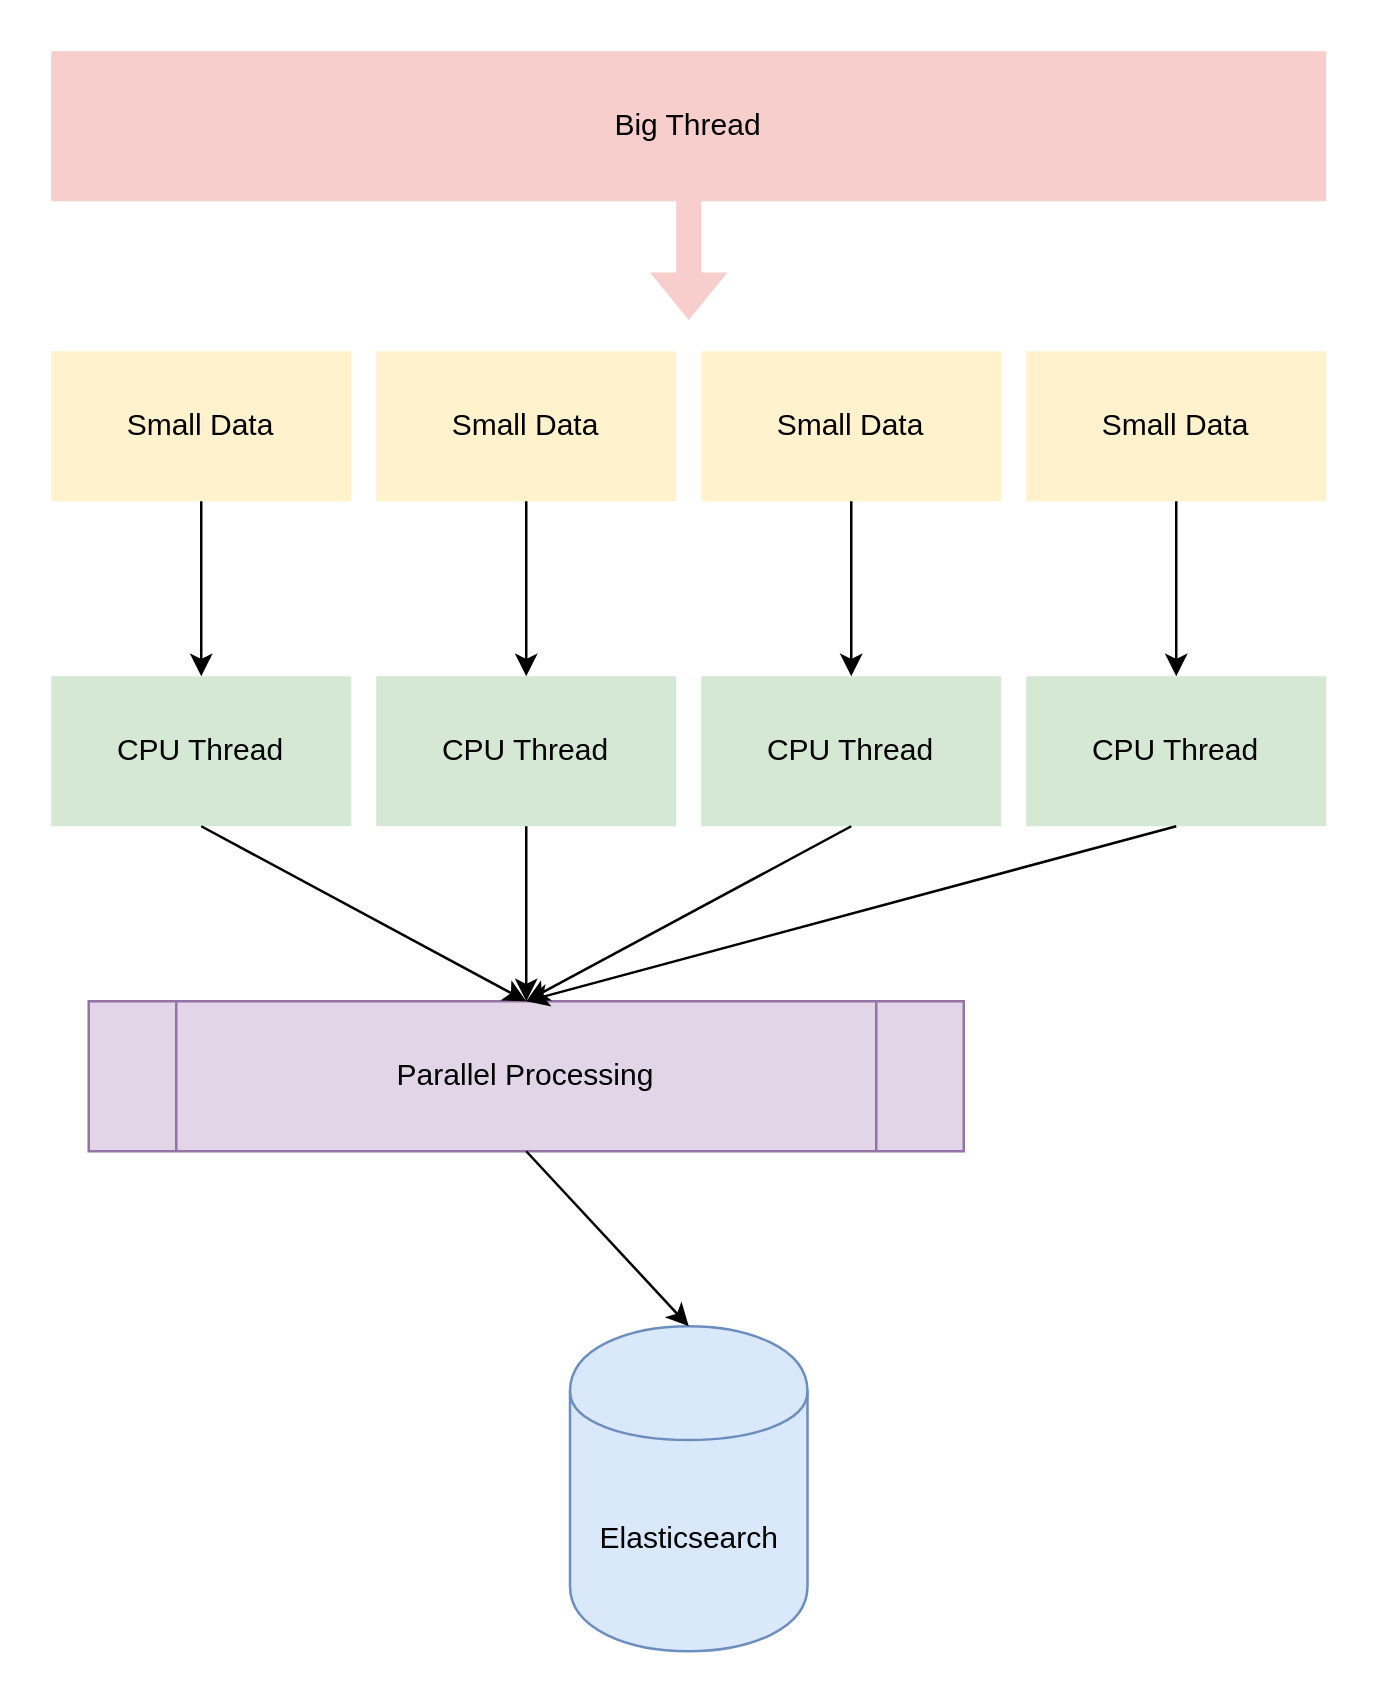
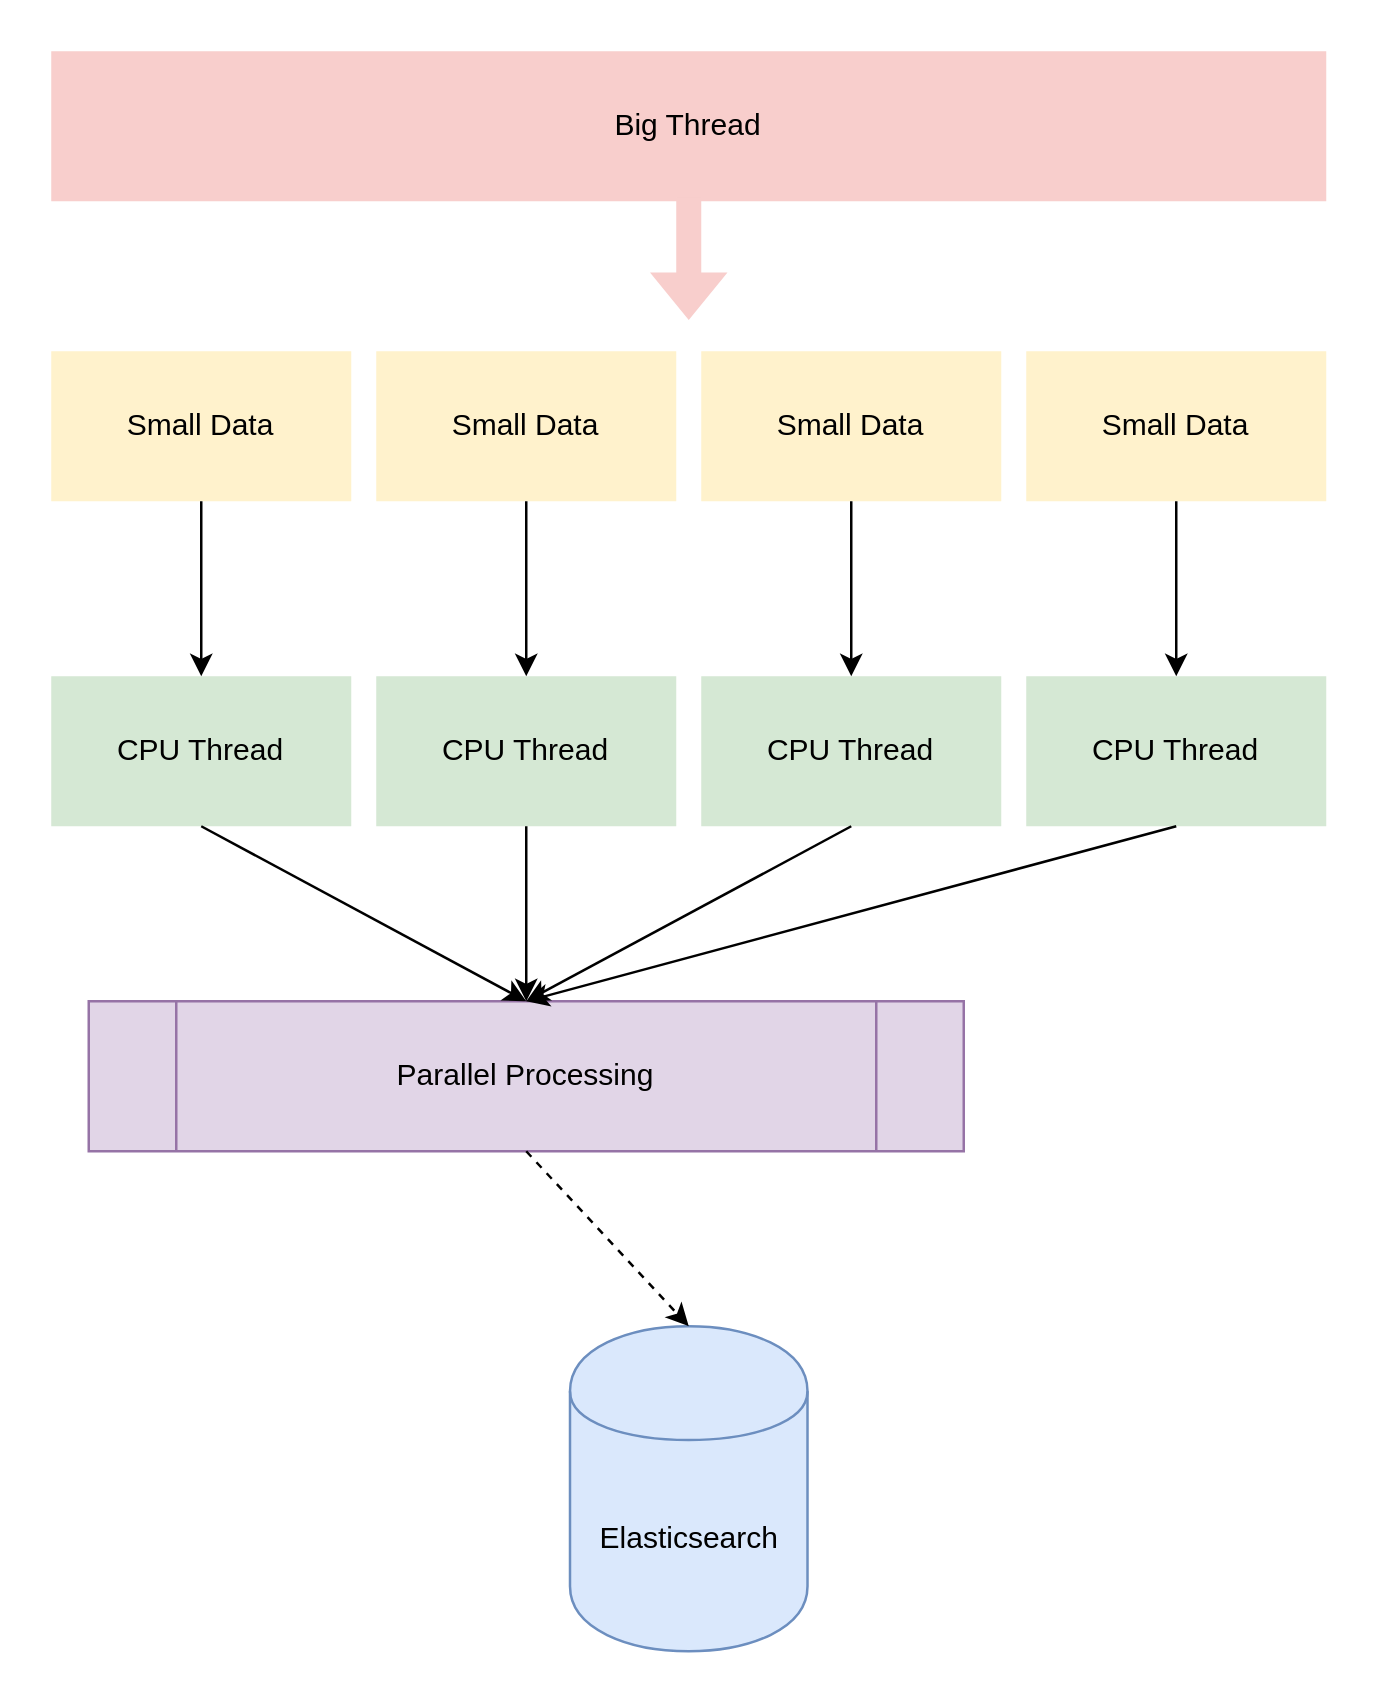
edge "Parallel Processing" -> "Elasticsearch": style solid -> dashed
